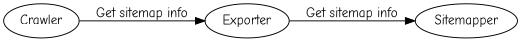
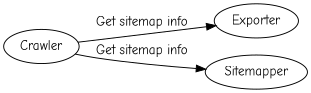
edge "Exporter" -> "Sitemapper": now "Crawler" -> "Sitemapper"
